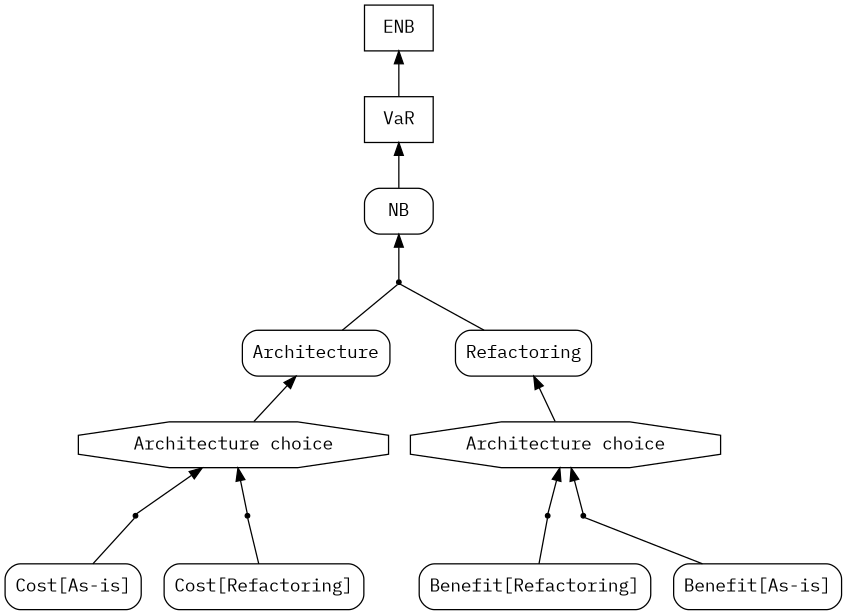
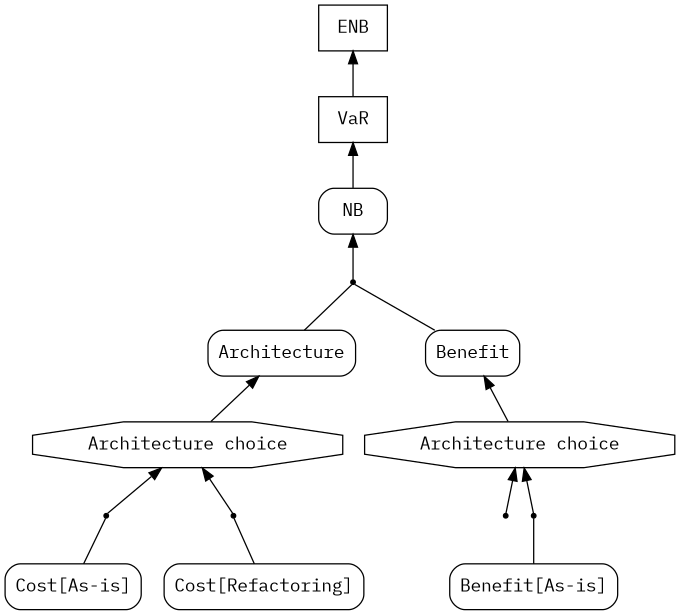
node "Refactoring": label "Refactoring" -> "Benefit"
node "Benefit[Refactoring]": removed
